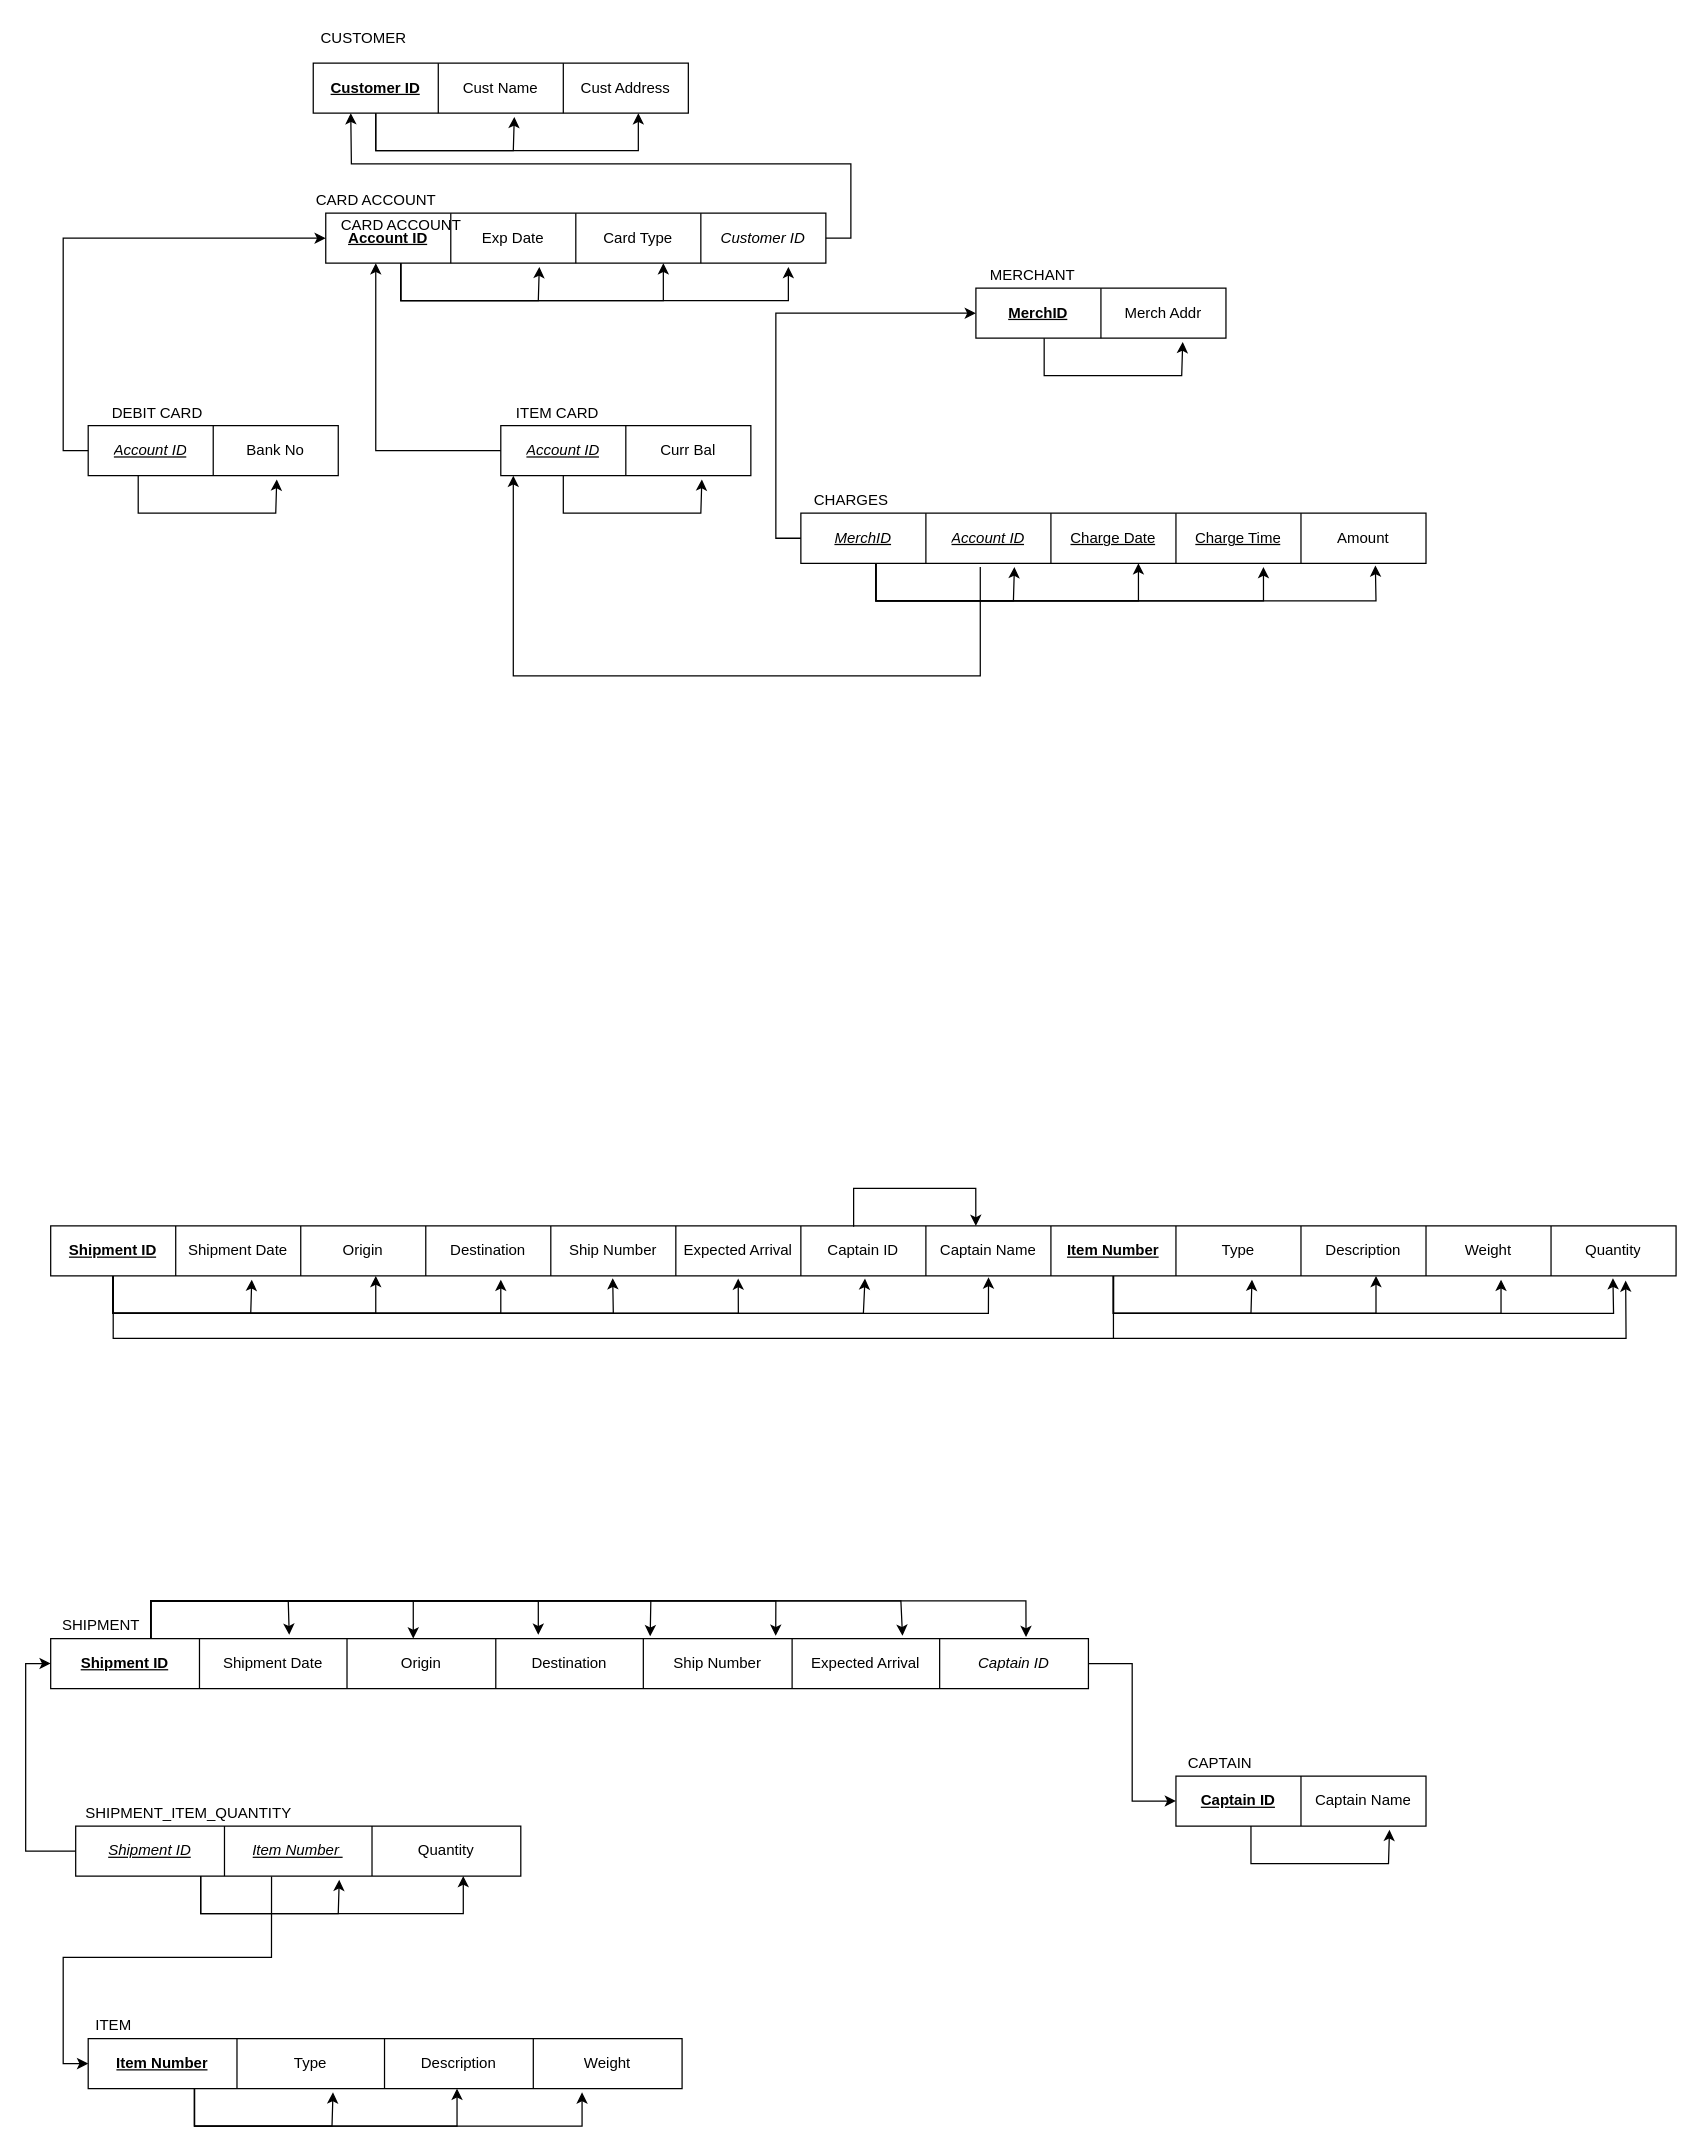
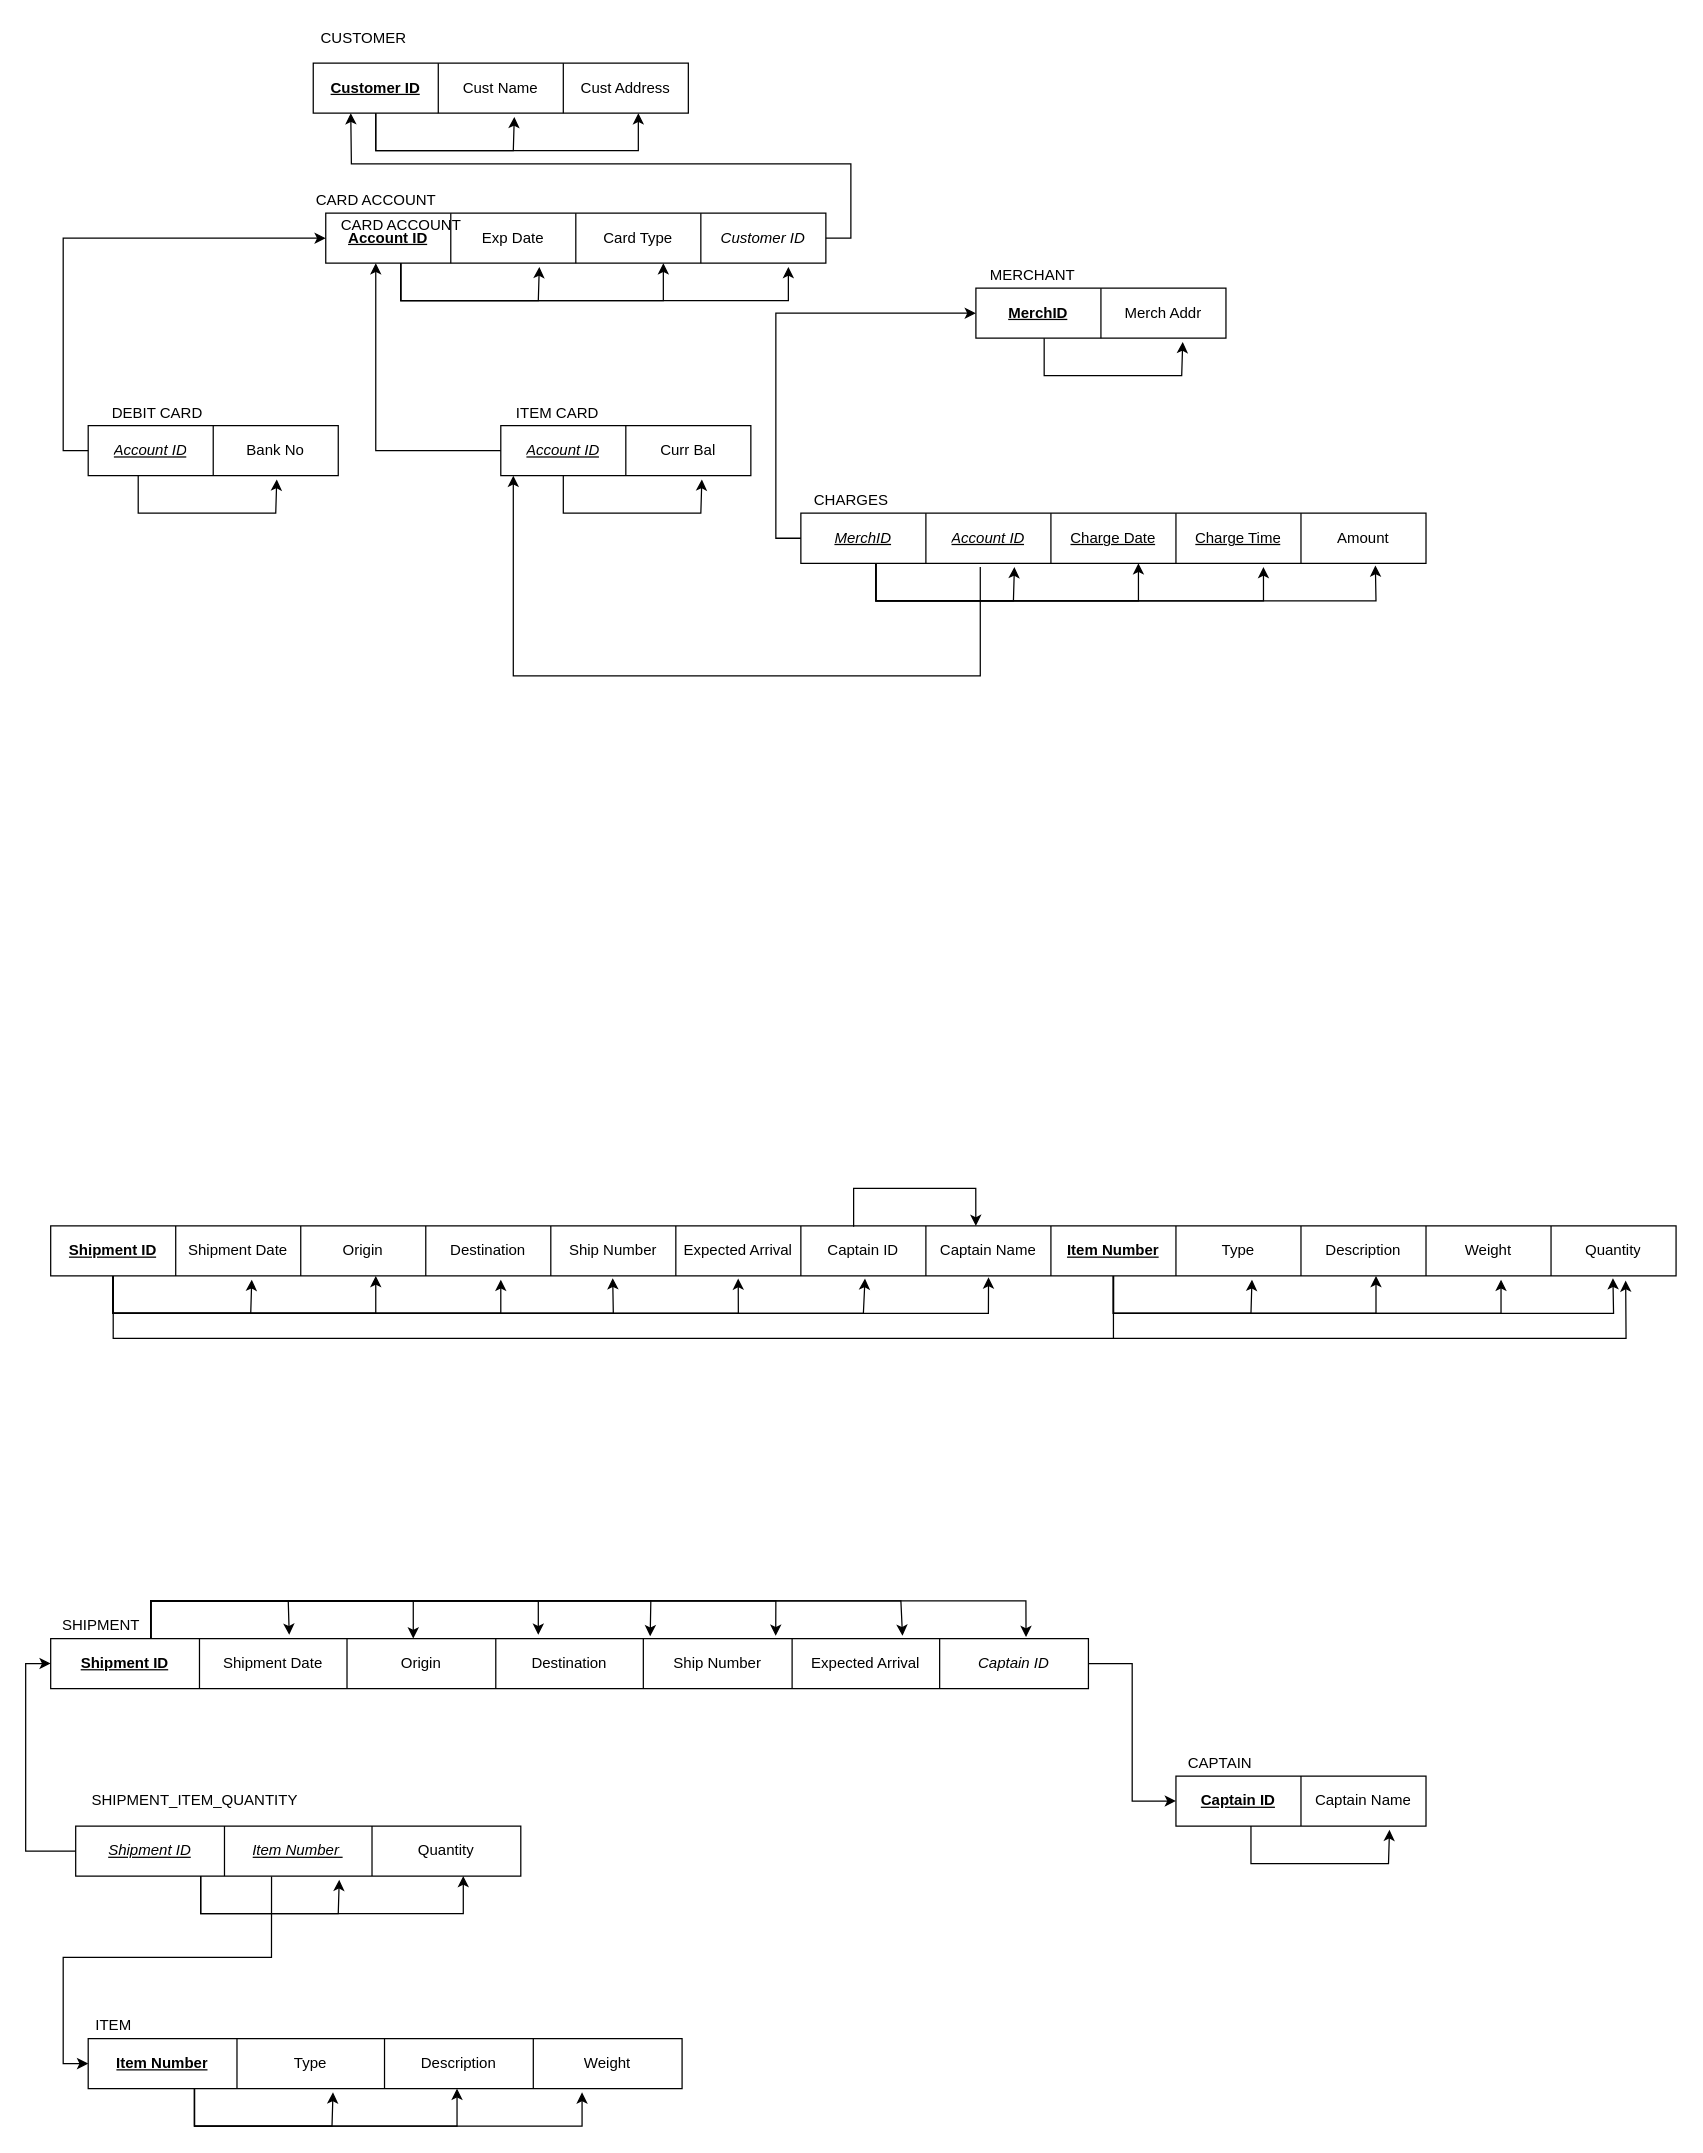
node "SHIPMENT_ITEM_QUANTITY": moved (188, 1813) -> (194, 1801)
